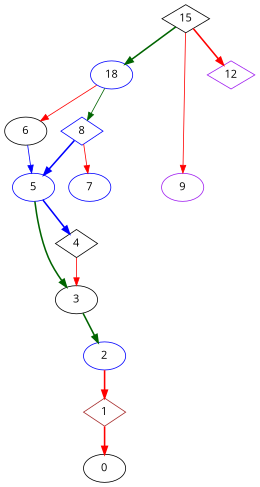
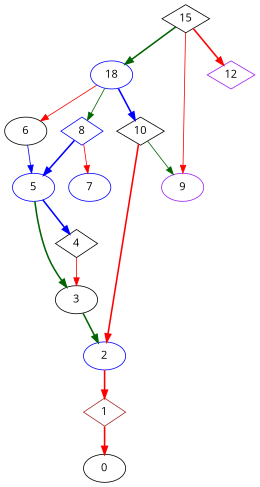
node "10": added
